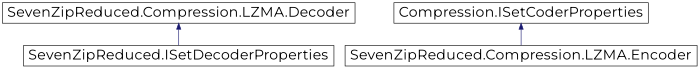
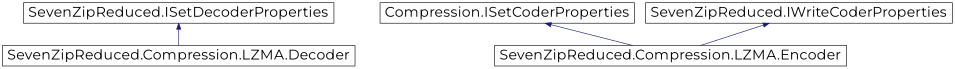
node "SevenZipReduced.IWriteCoderProperties": added
edge "SevenZipReduced.ISetDecoderProperties" -> "SevenZipReduced.Compression.LZMA.Decoder": reversed
